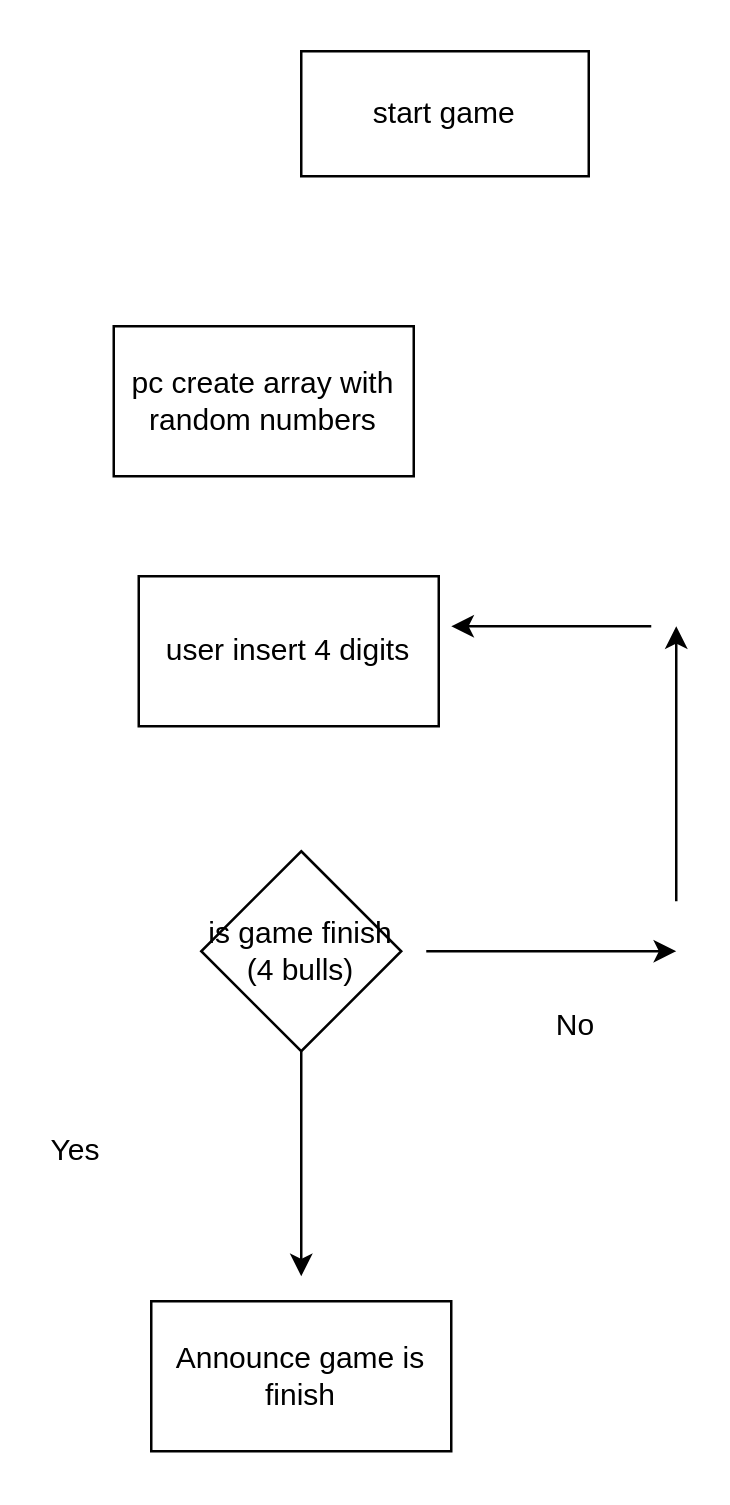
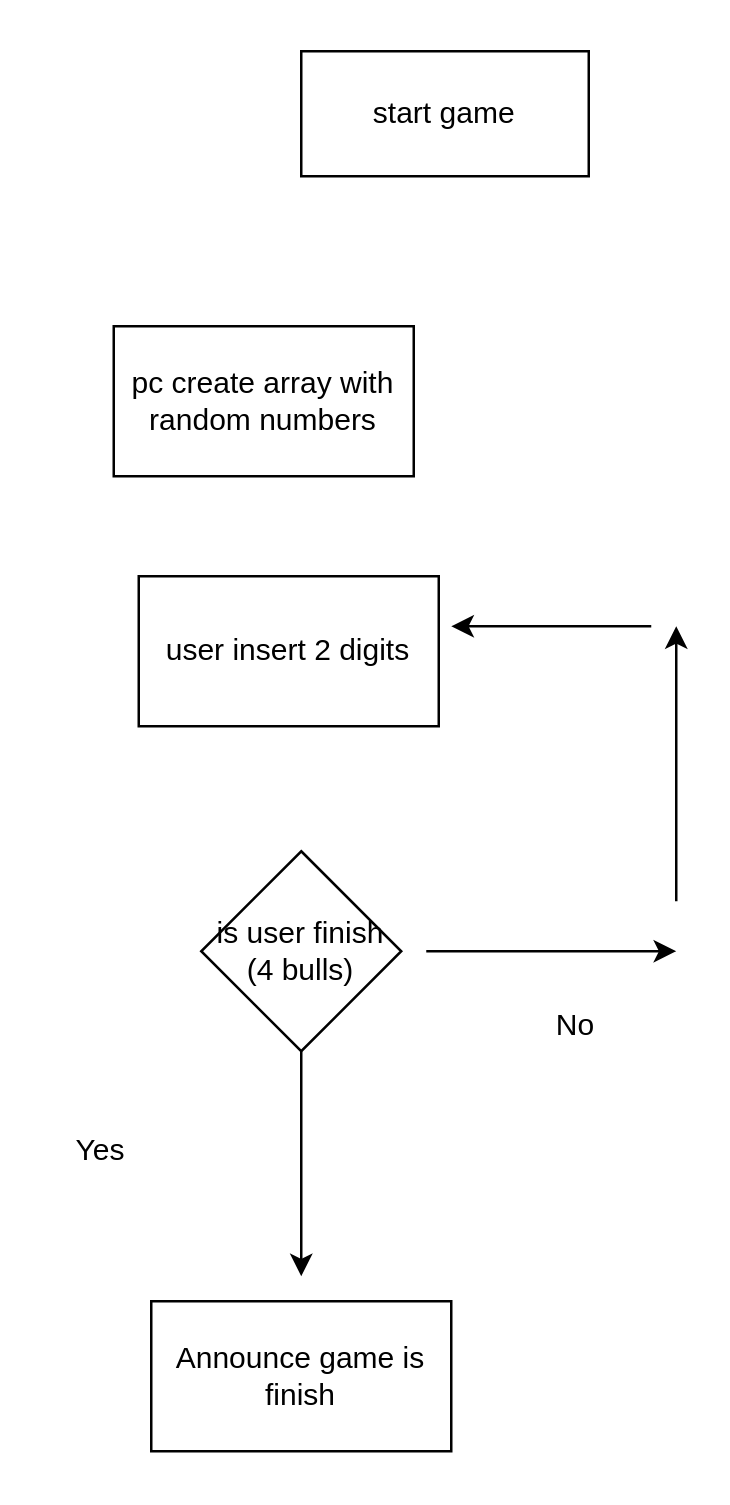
node "user insert 4 digits": label "user insert 4 digits" -> "user insert 2 digits"
node "is game finish (4 bulls)": label "is game finish (4 bulls)" -> "is user finish (4 bulls)"
node "Yes": moved (76, 1151) -> (101, 1151)
